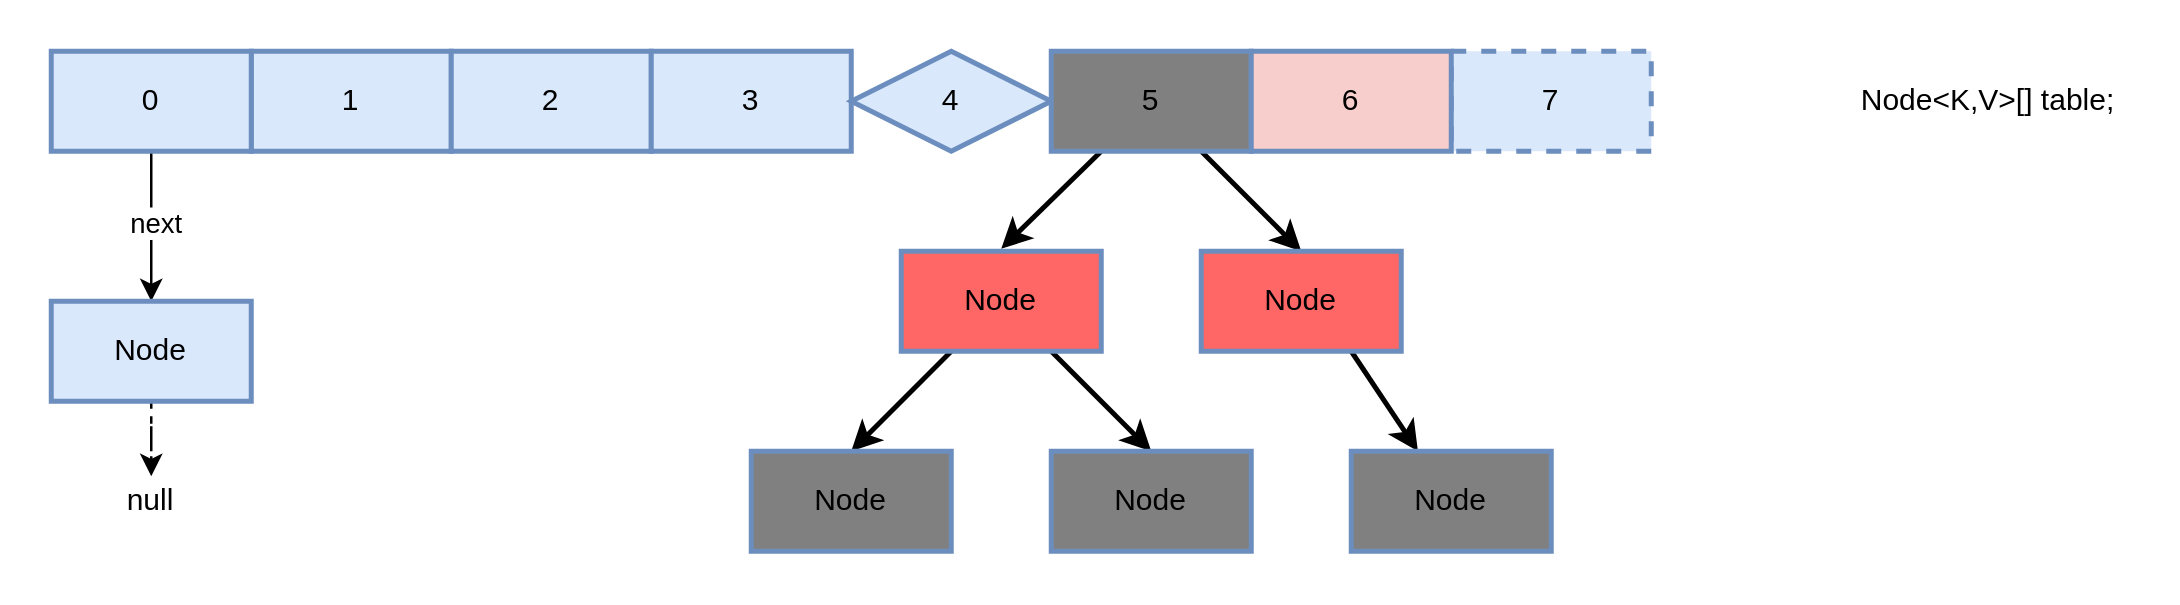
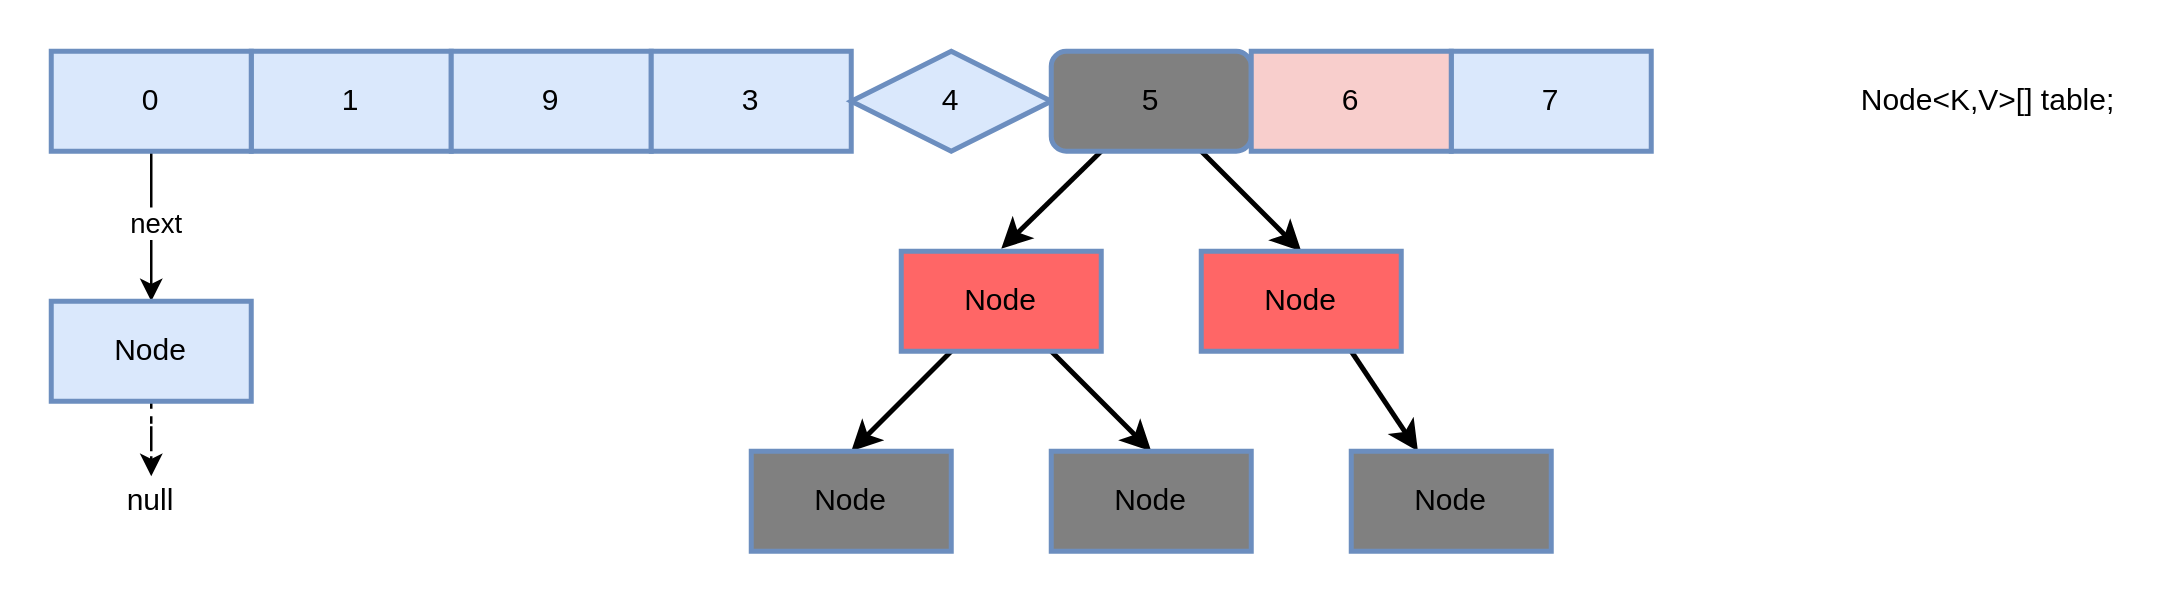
node "2": label "2" -> "9"
node "5": shape rectangle -> rounded rectangle
node "7": style dashed -> solid
